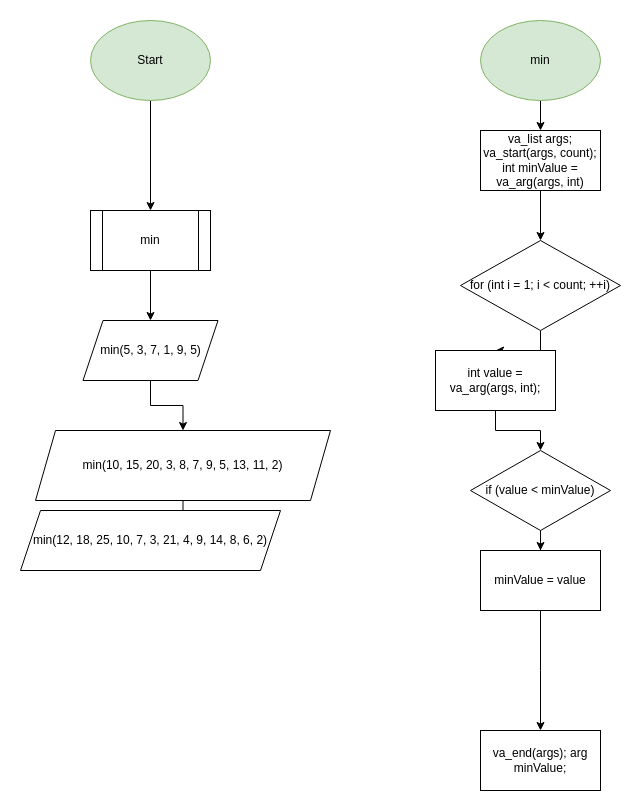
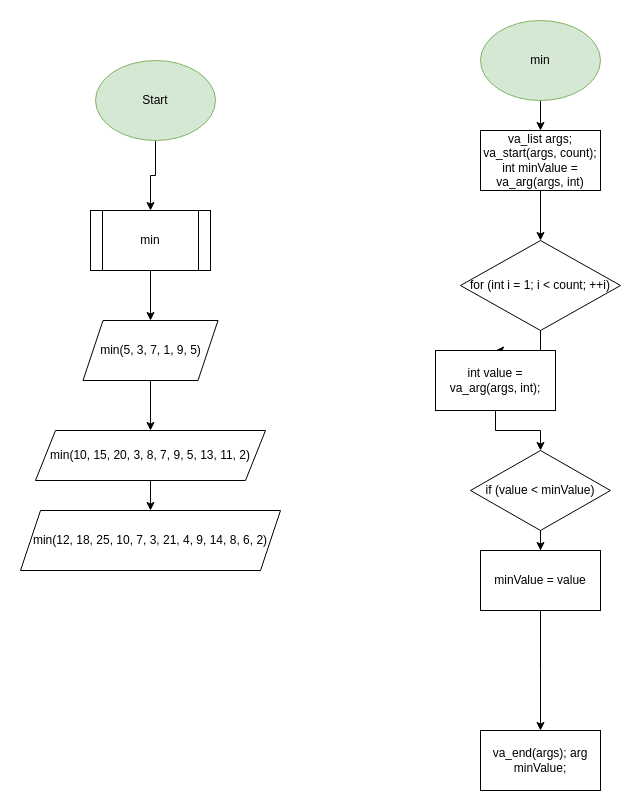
node "Start": moved (151, 61) -> (156, 101)
node "min(10, 15, 20, 3, 8, 7, 9, 5, 13, 11, 2)": size 295x70 -> 230x50
